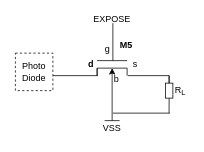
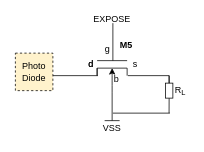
node "Photo Diode": fillcolor #ffffff -> #fff2cc
